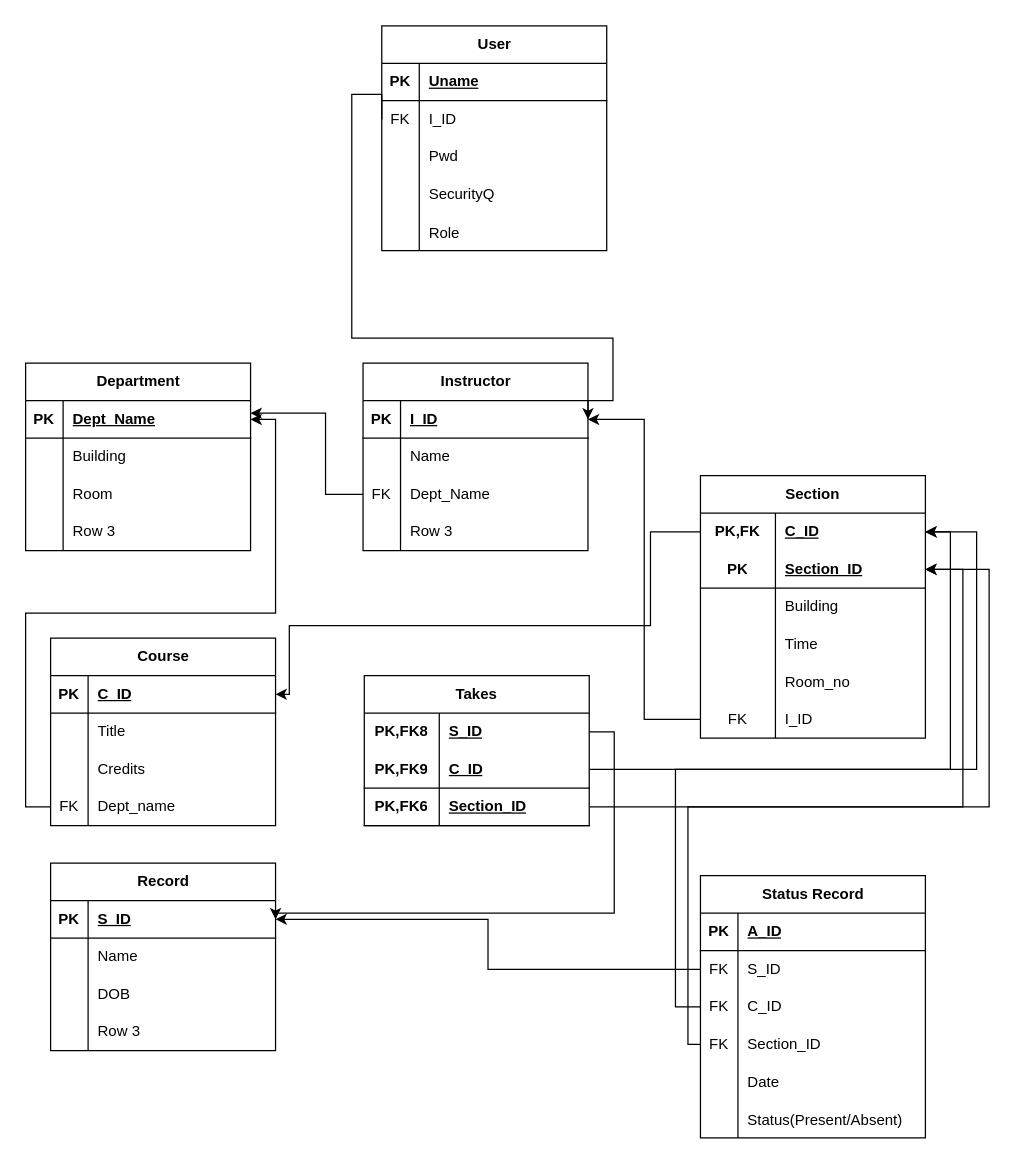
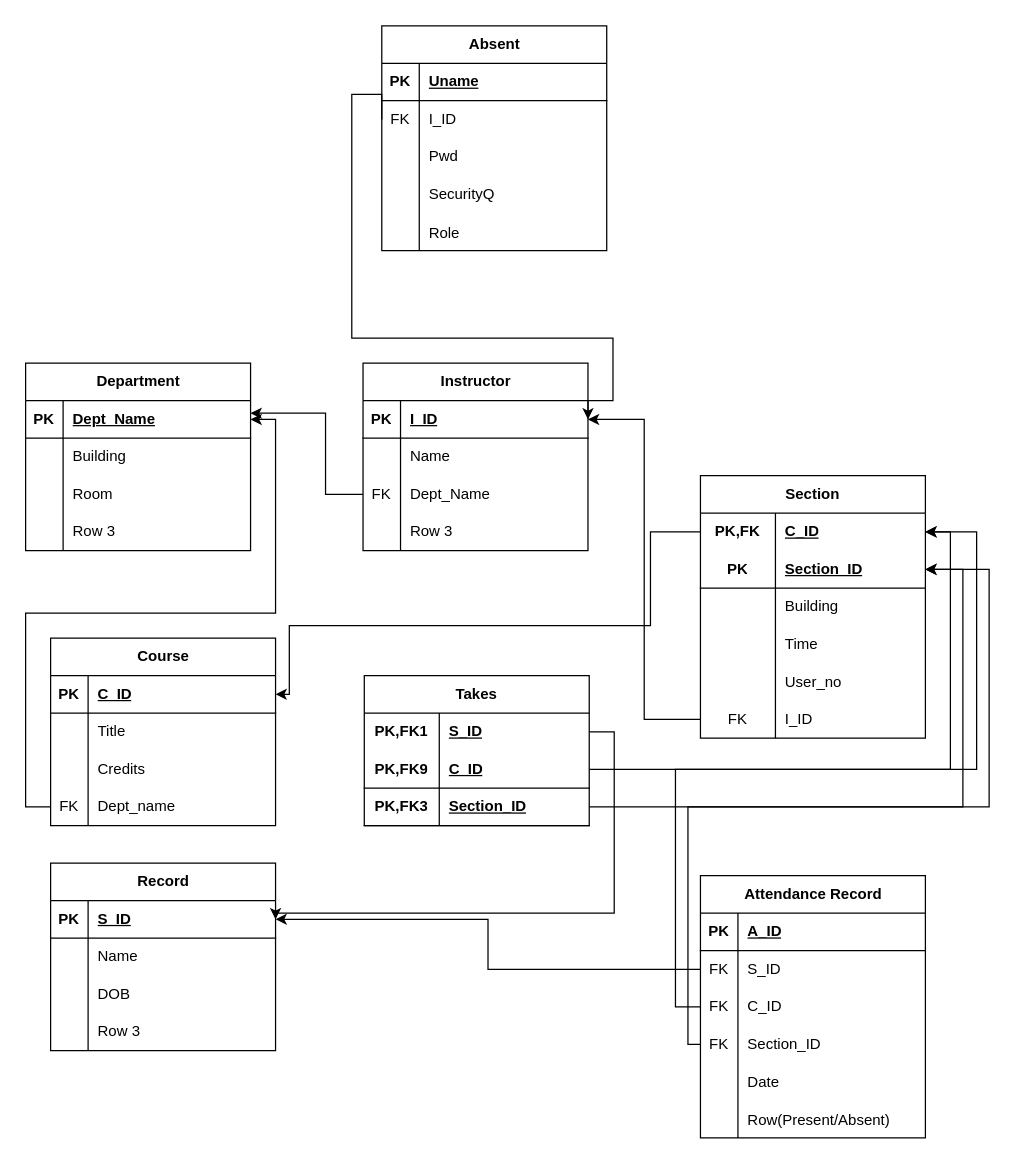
node "User": label "User" -> "Absent"
node "Room_no": label "Room_no" -> "User_no"
node "PK,FK8": label "PK,FK8" -> "PK,FK1"
node "PK,FK6": label "PK,FK6" -> "PK,FK3"
node "Status Record": label "Status Record" -> "Attendance Record"
node "Status(Present/Absent)": label "Status(Present/Absent)" -> "Row(Present/Absent)"
